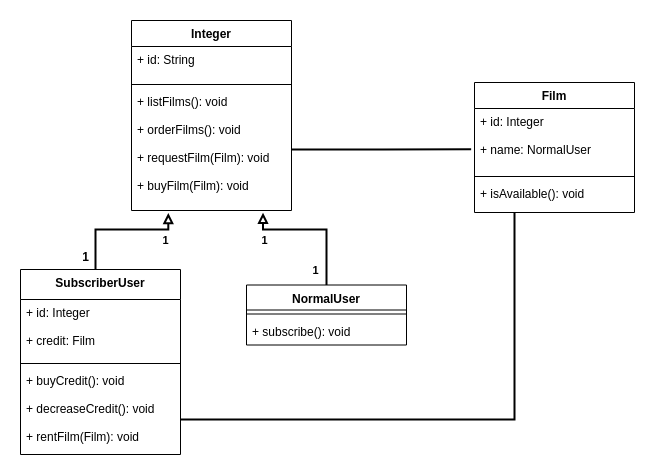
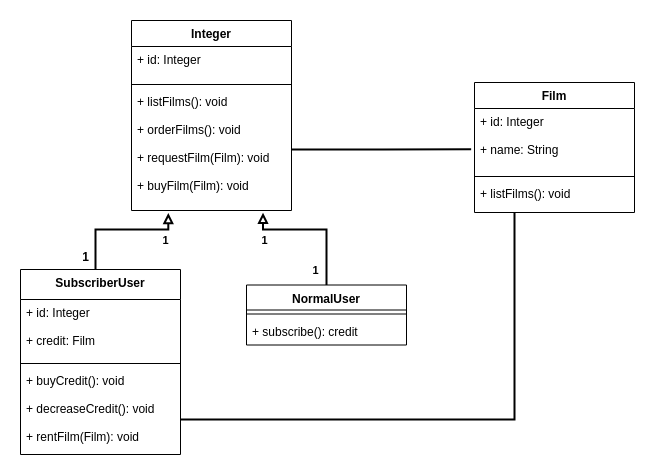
node "+ id: String": label "+ id: String" -> "+ id: Integer"
node "+ id: Integer + name: NormalUser": label "+ id: Integer + name: NormalUser" -> "+ id: Integer + name: String"
node "+ isAvailable(): void": label "+ isAvailable(): void" -> "+ listFilms(): void"
node "+ subscribe(): void": label "+ subscribe(): void" -> "+ subscribe(): credit"
